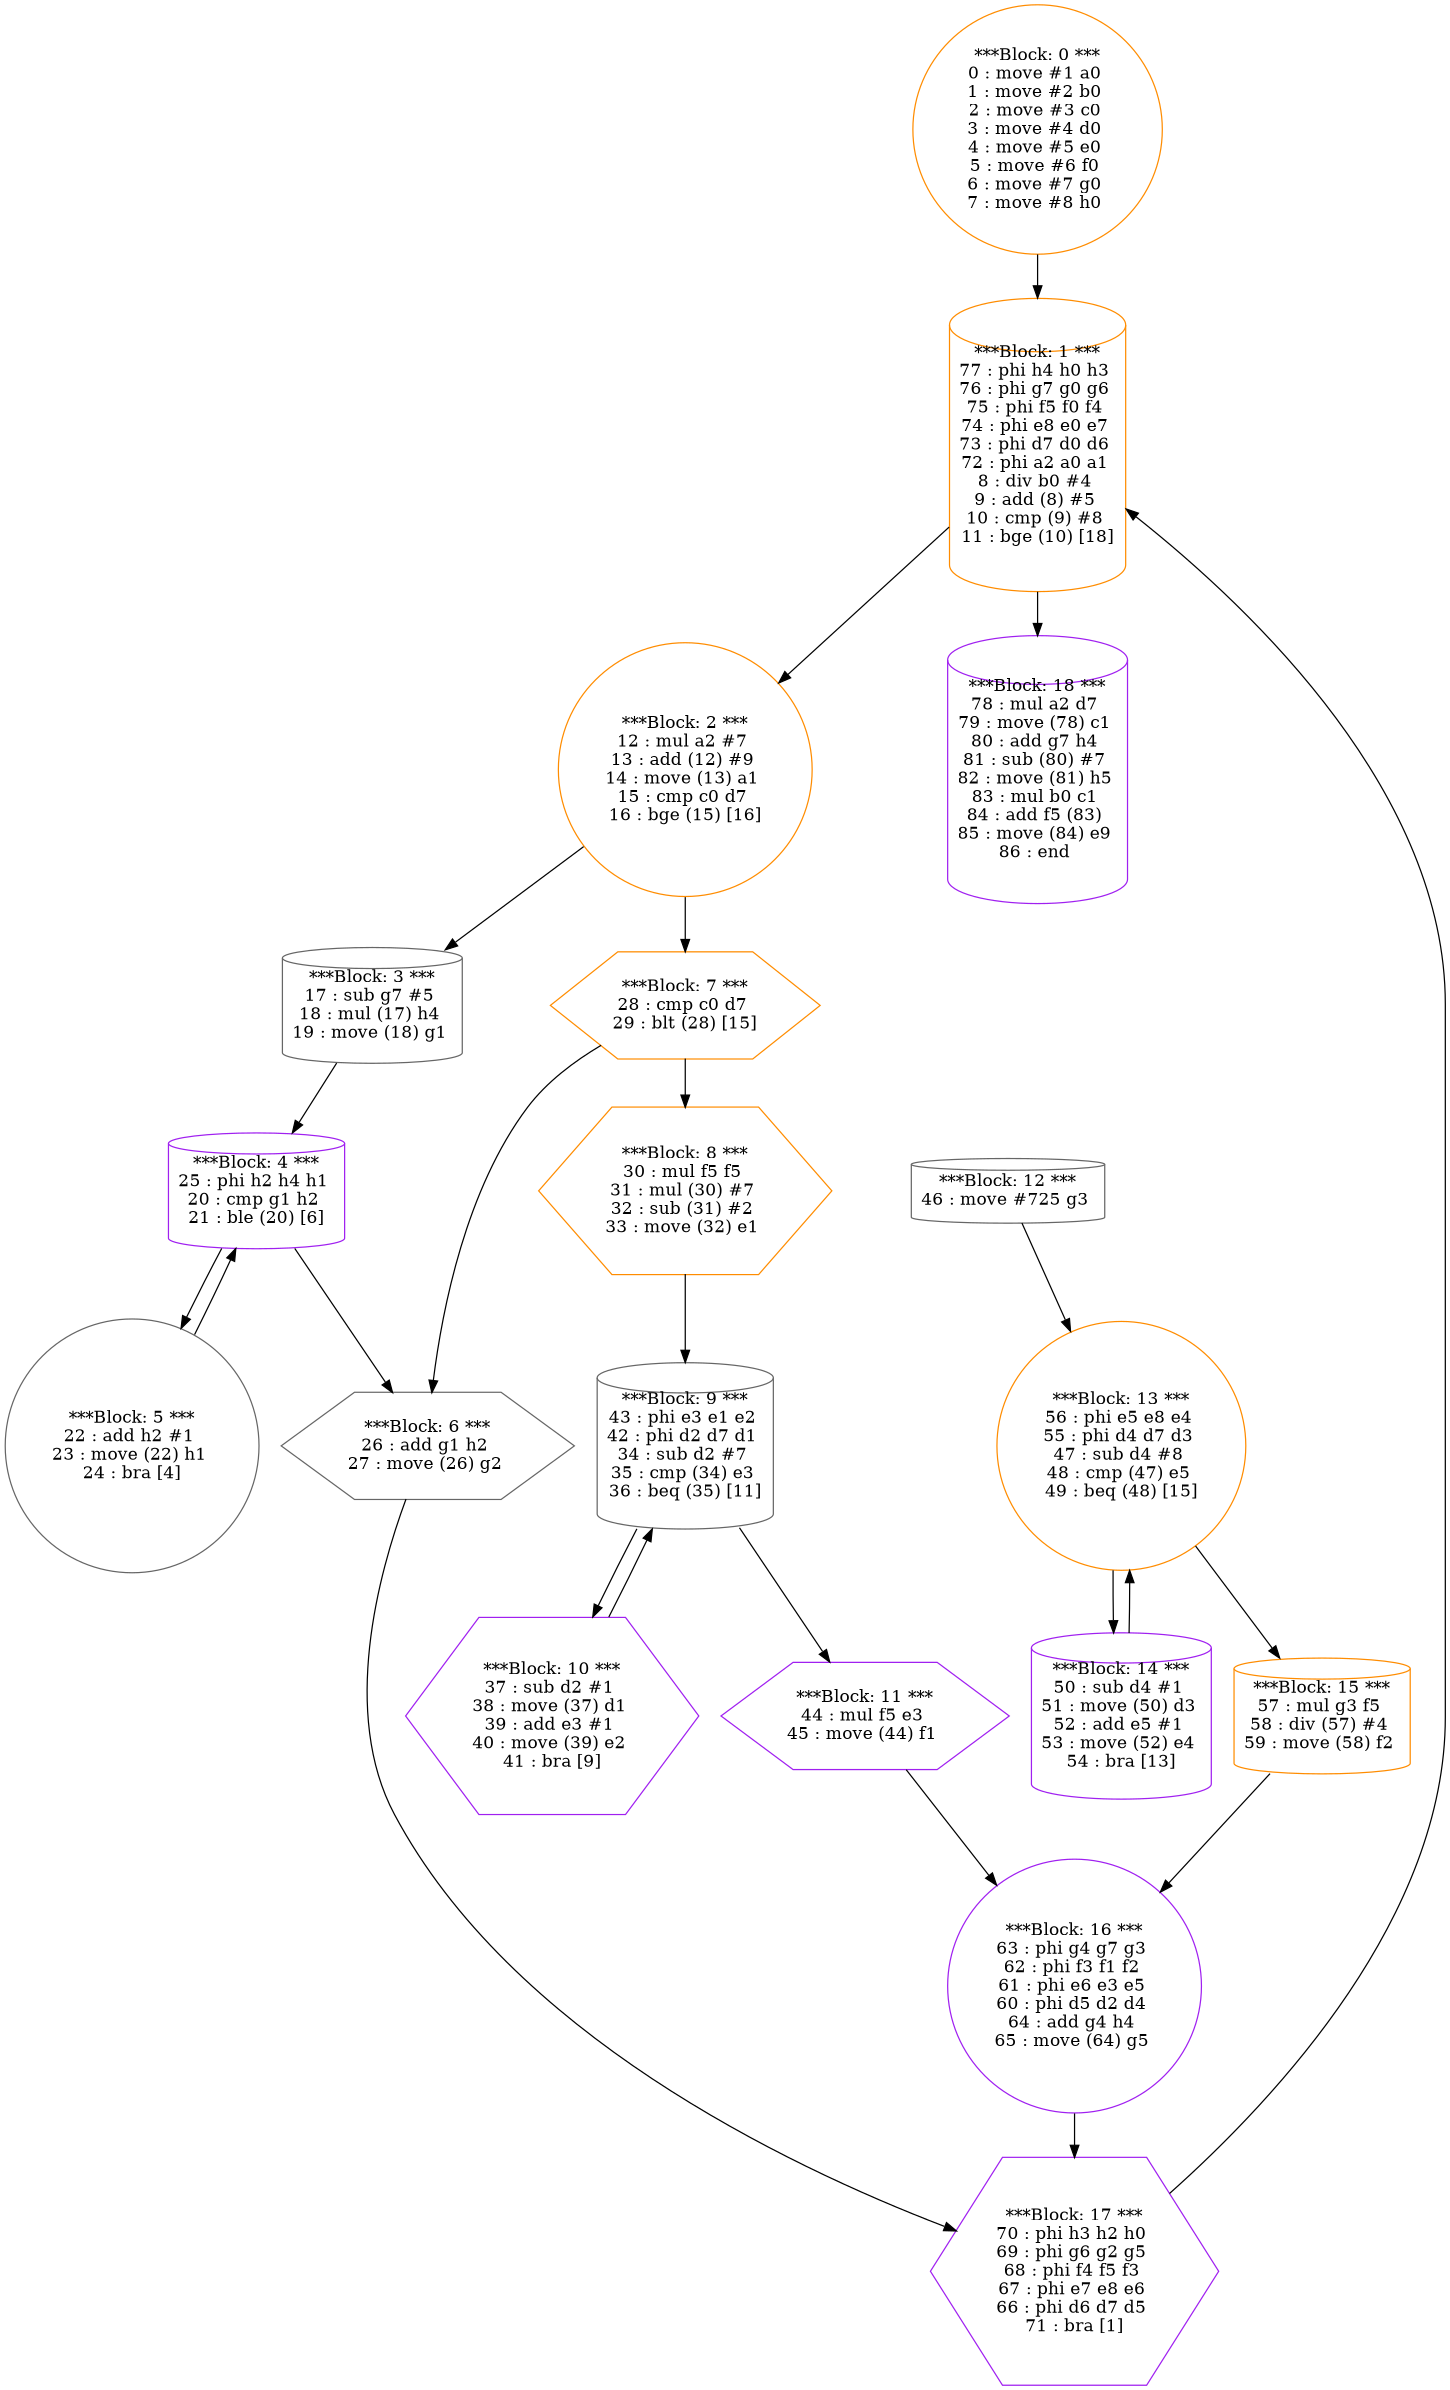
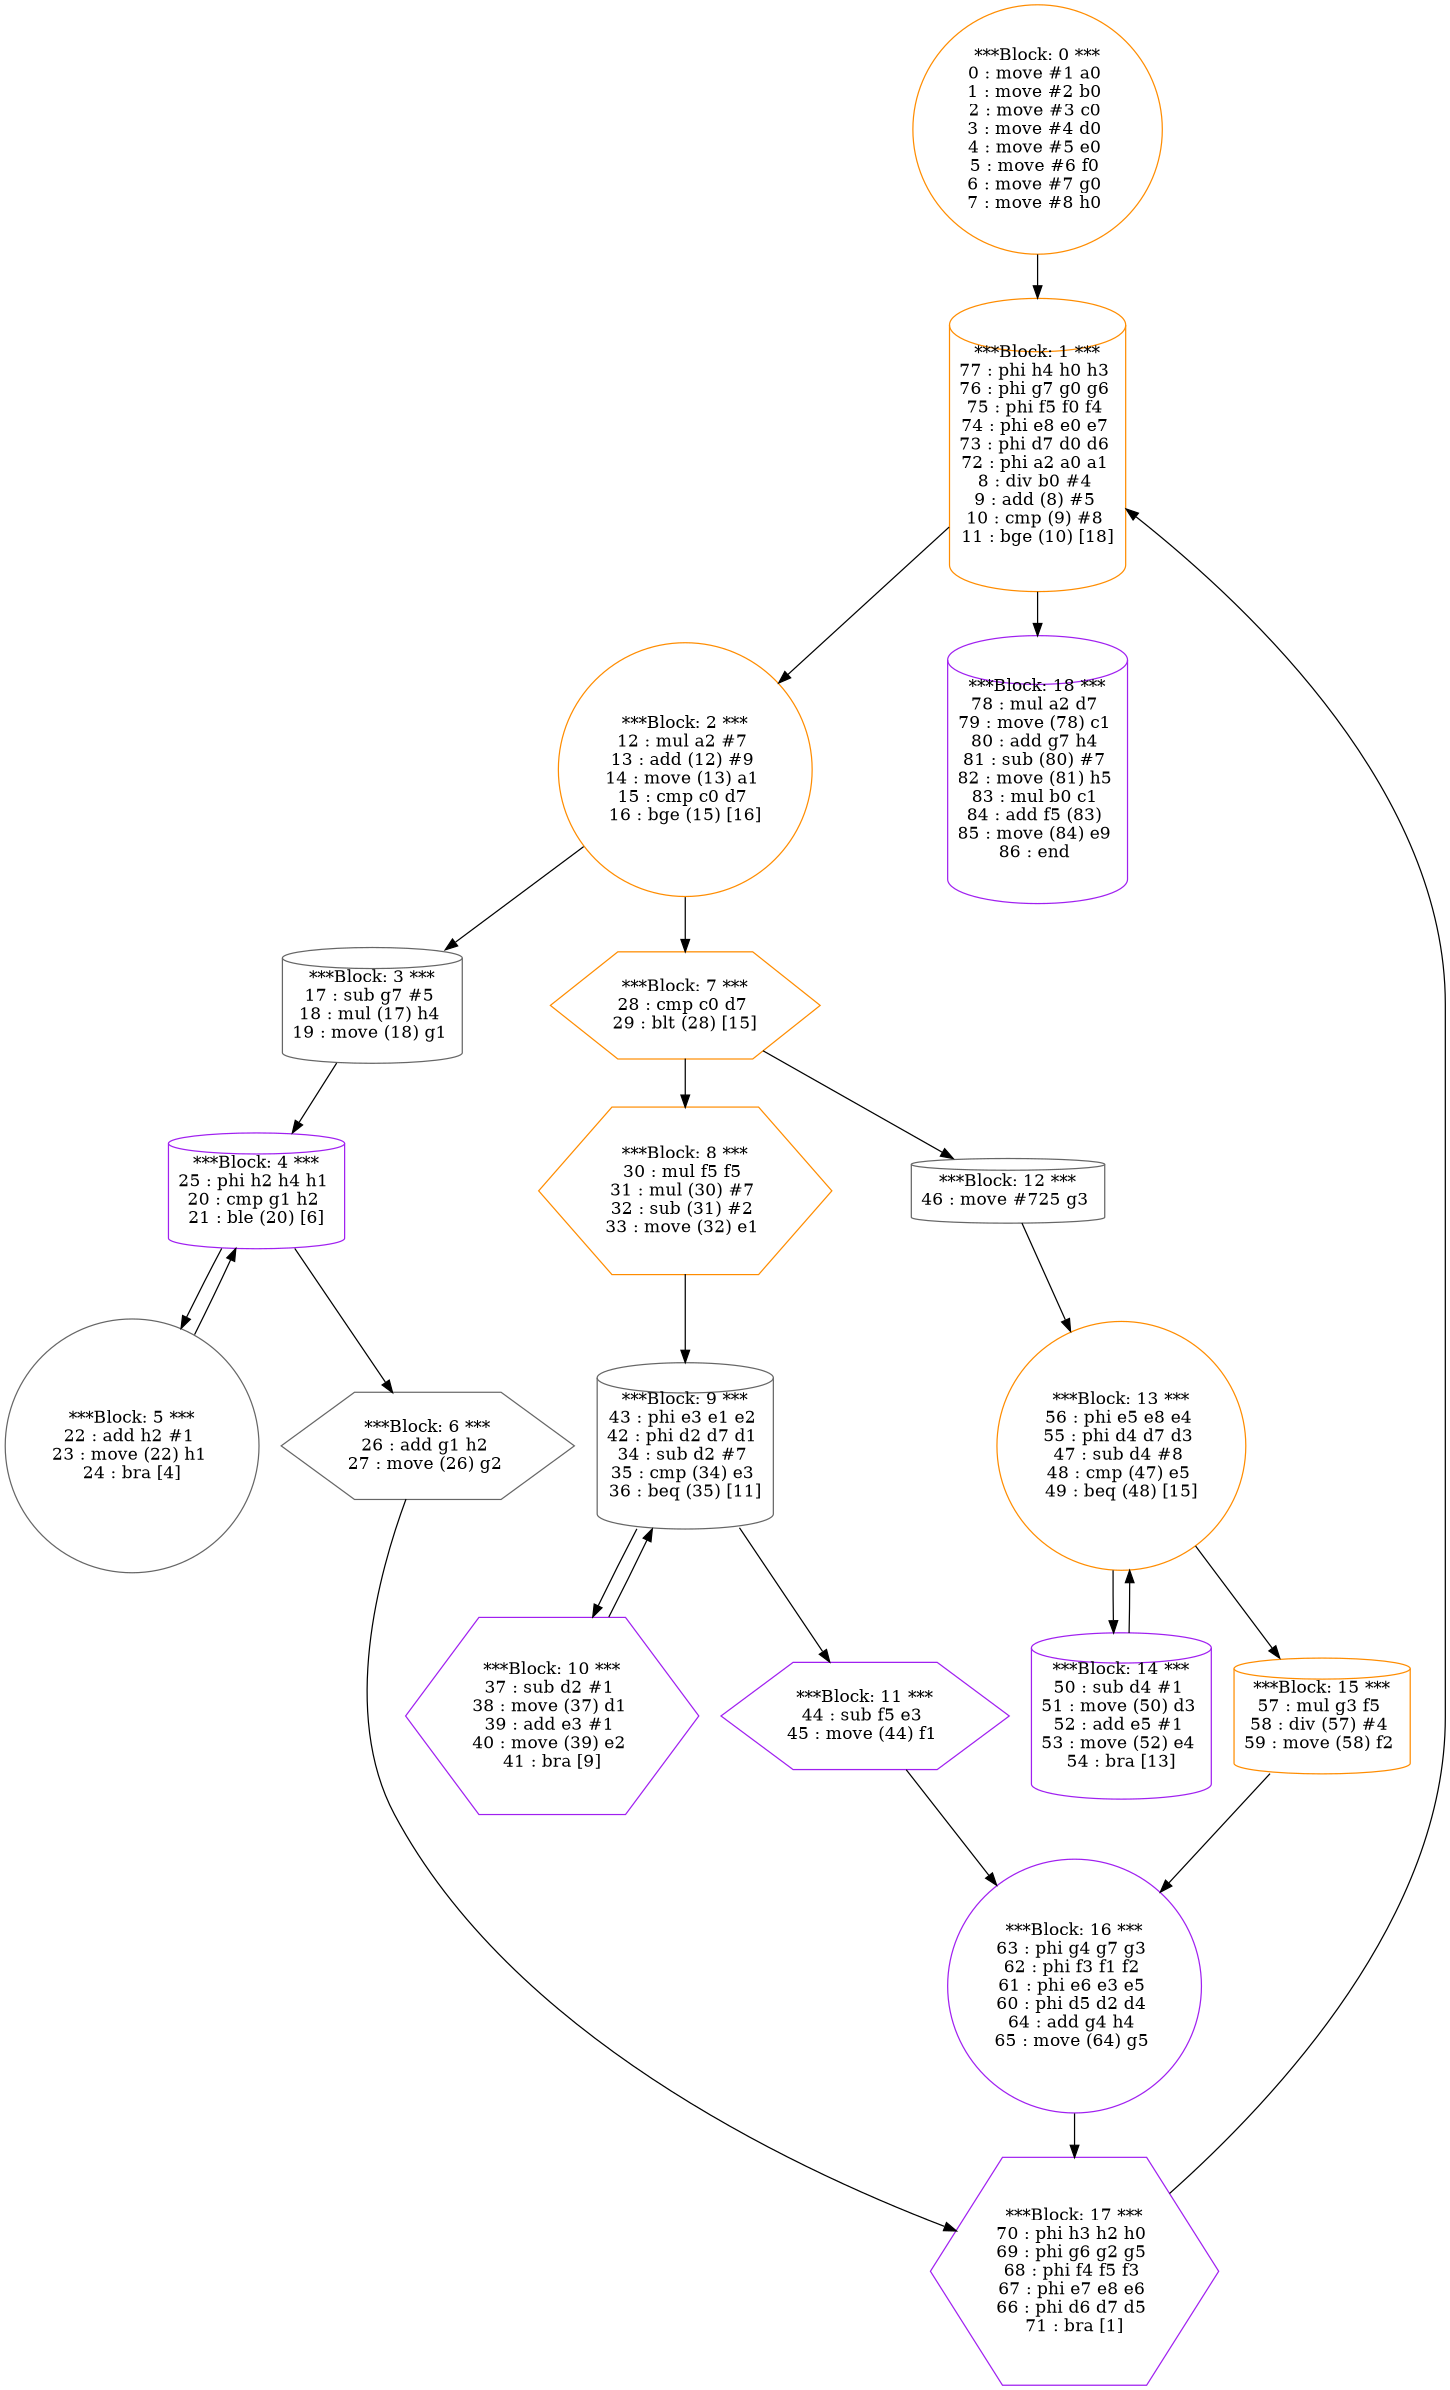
edge "***Block: 7 *** 28 : cmp c0 d7 29 : blt (28) [15]" -> "***Block: 6 *** 26 : add g1 h2 27 : move (26) g2": now "***Block: 7 *** 28 : cmp c0 d7 29 : blt (28) [15]" -> "***Block: 12 *** 46 : move #725 g3"
node "***Block: 11 *** 44 : mul f5 e3 45 : move (44) f1": label "***Block: 11 *** 44 : mul f5 e3 45 : move (44) f1" -> "***Block: 11 *** 44 : sub f5 e3 45 : move (44) f1"
